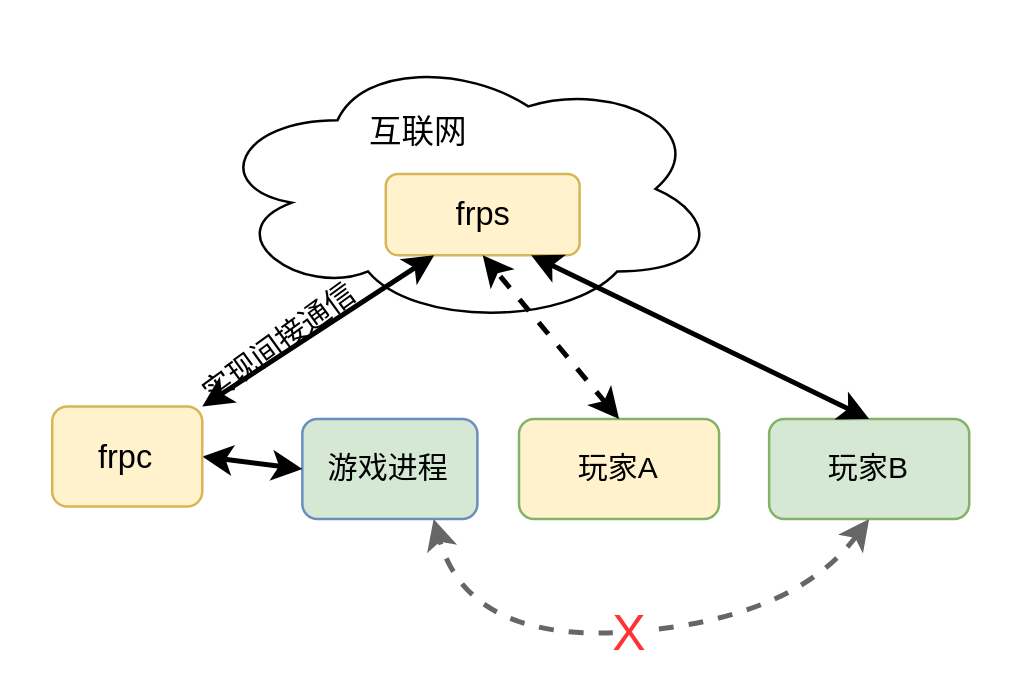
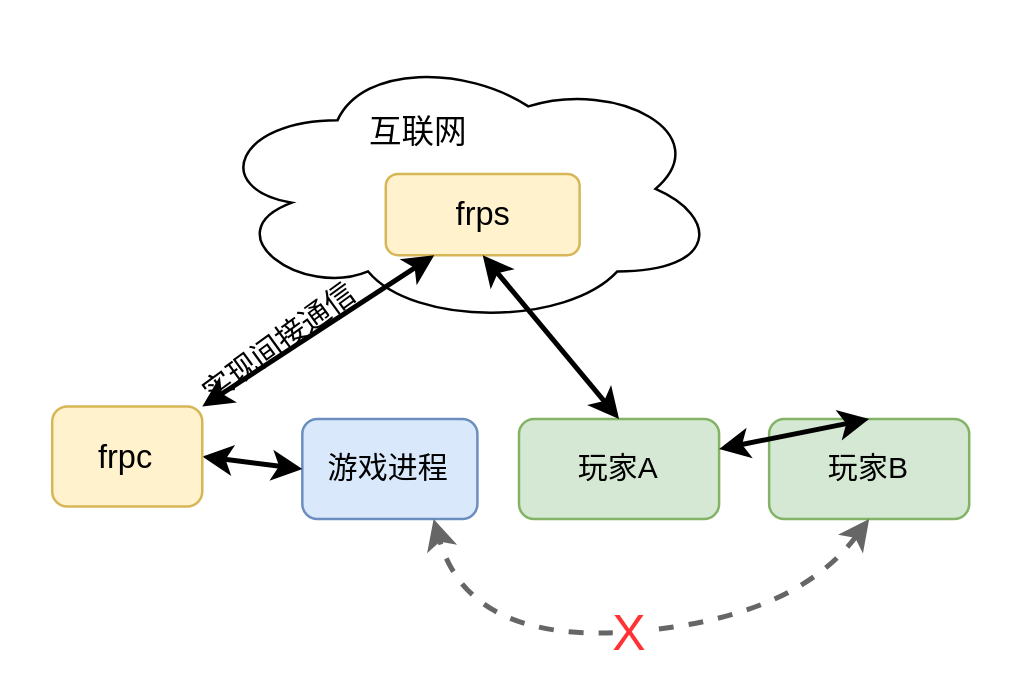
edge "frps" -- "玩家B": now "玩家A" -- "玩家B"
edge "frps" -- "玩家A": style dashed -> solid
node "游戏进程": fillcolor #d5e8d4 -> #dae8fc
node "玩家A": fillcolor #fff2cc -> #d5e8d4
